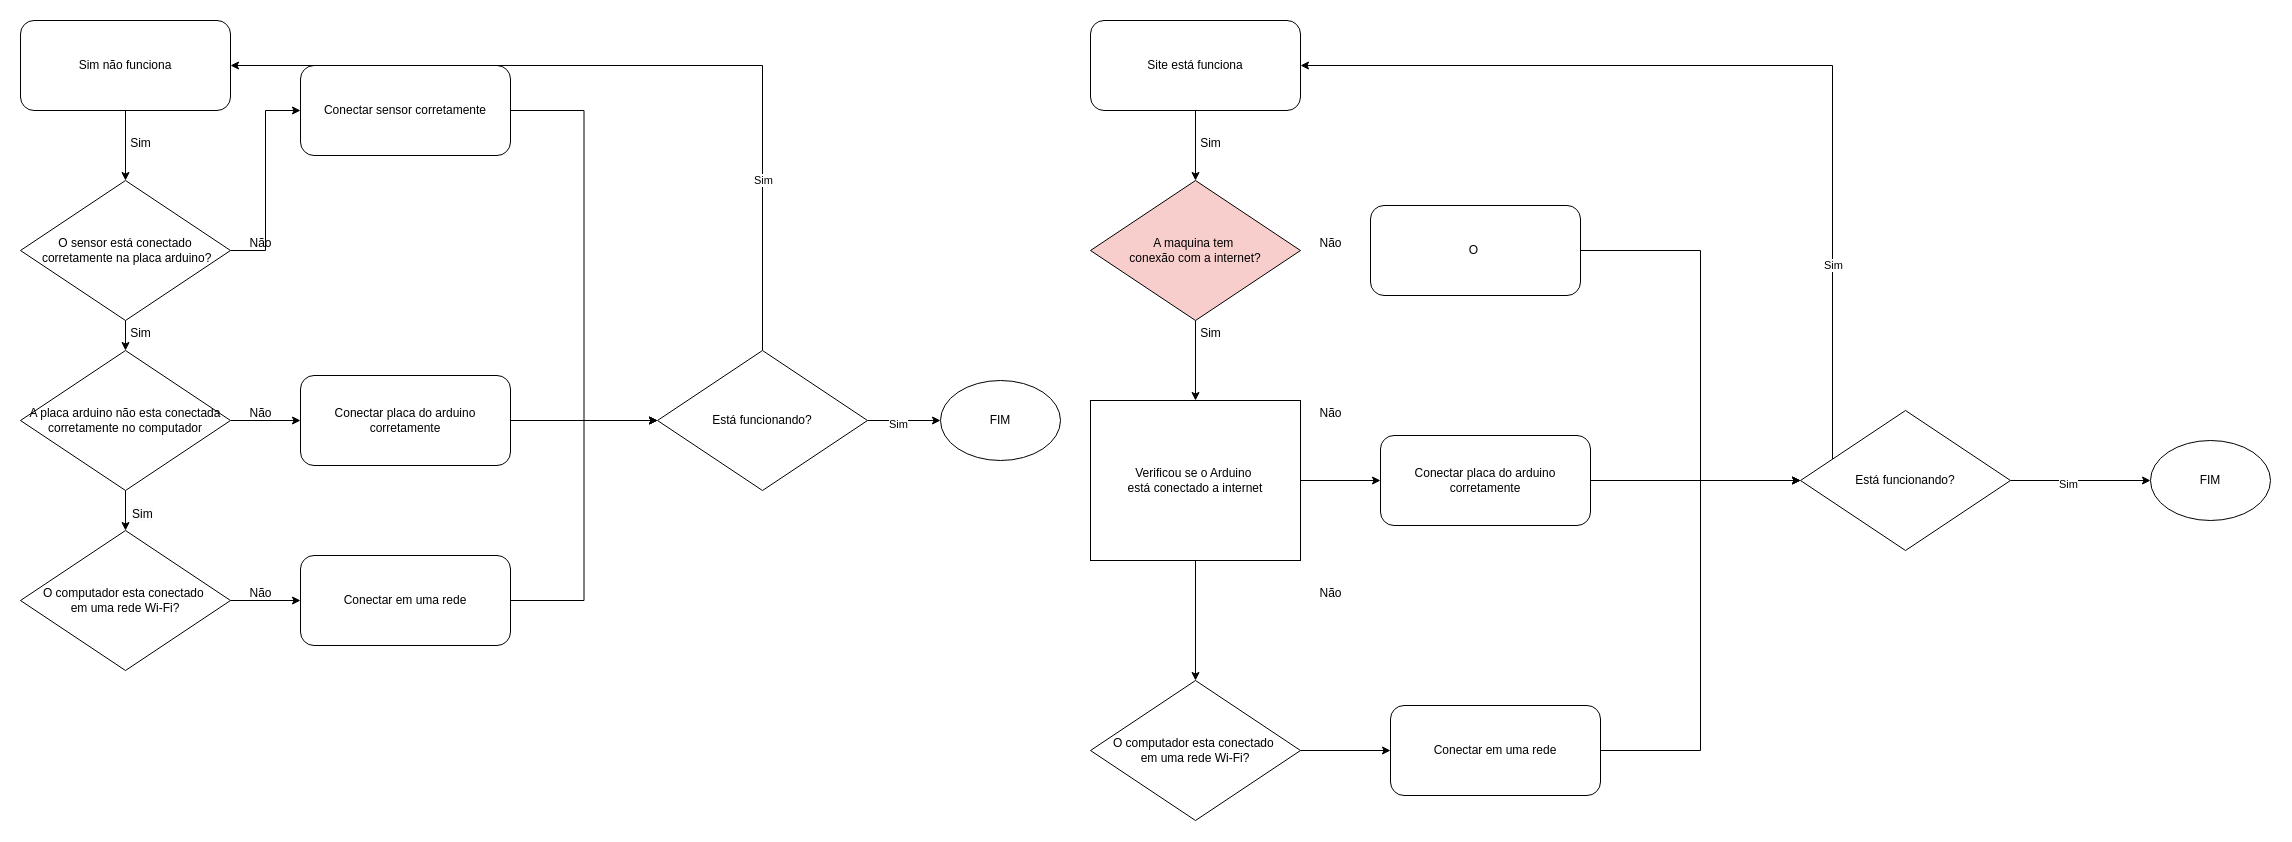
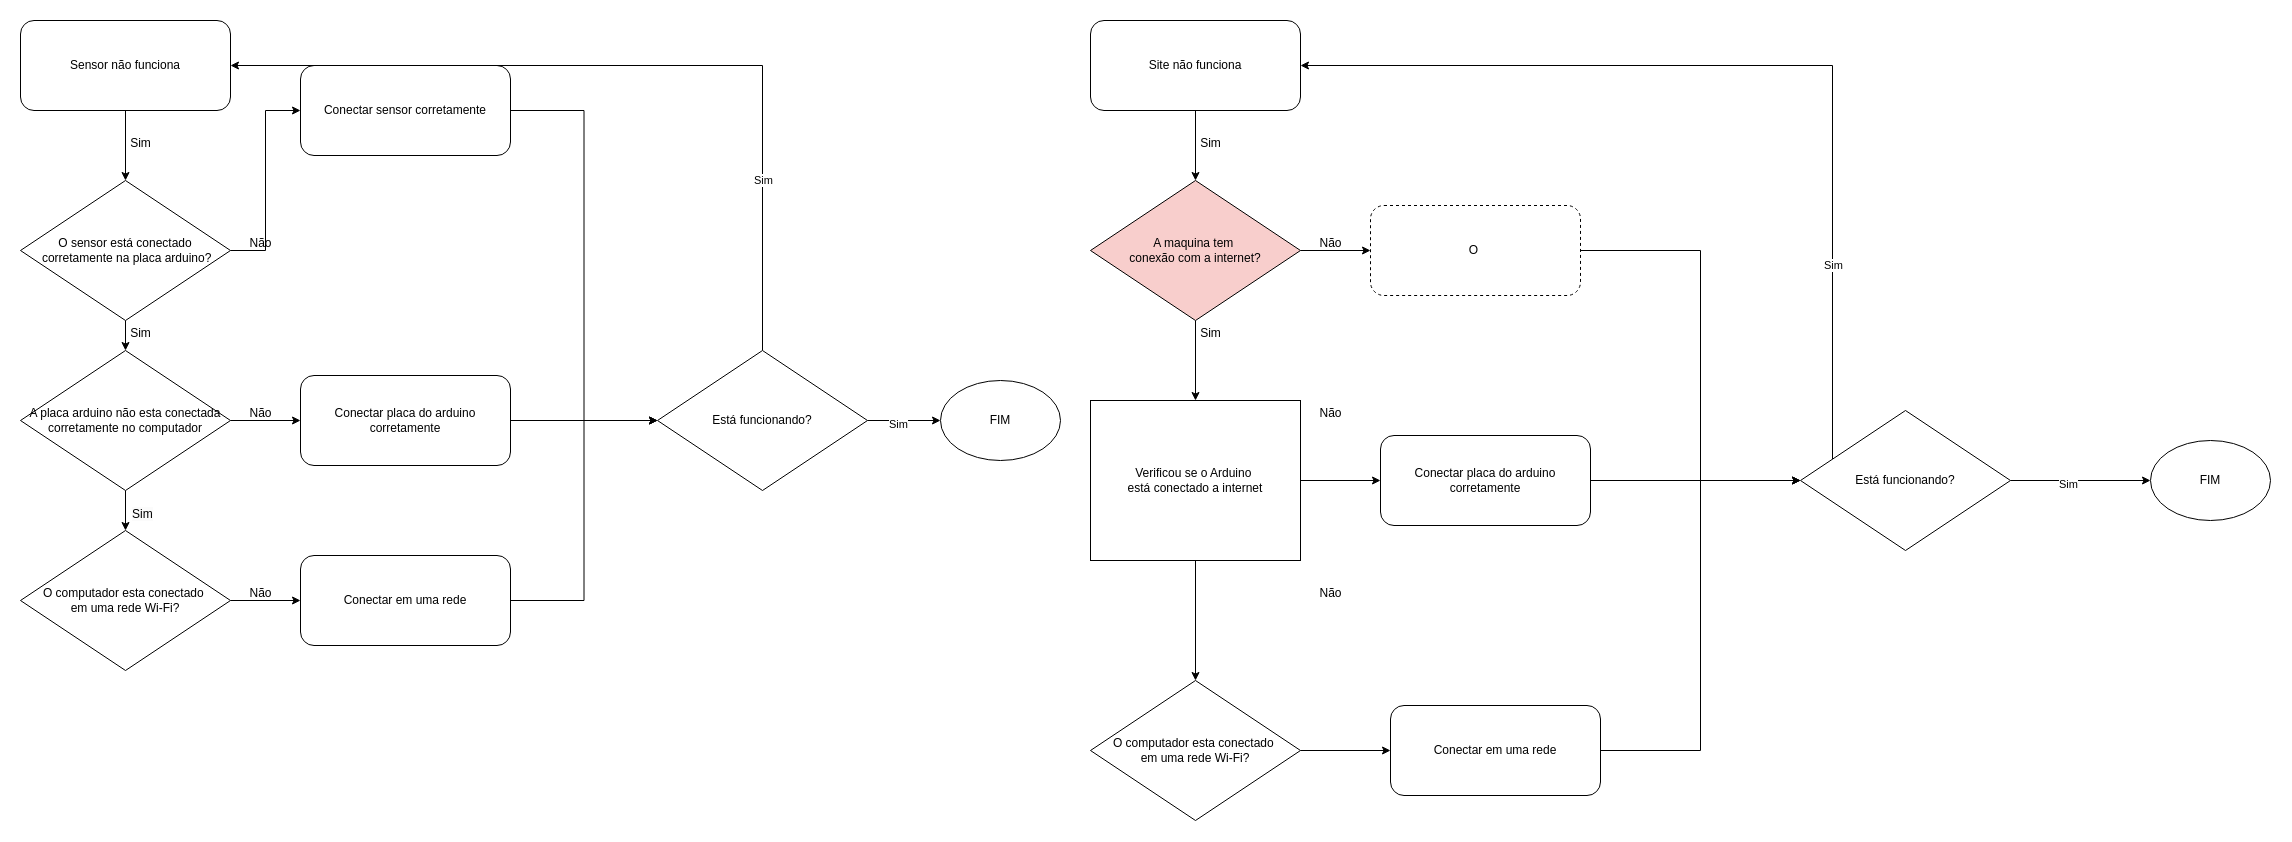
node "Sim não funciona": label "Sim não funciona" -> "Sensor não funciona"
node "Site está funciona": label "Site está funciona" -> "Site não funciona"
edge "A maquina tem conexão com a internet?" -> "O": added
node "O": style solid -> dashed
